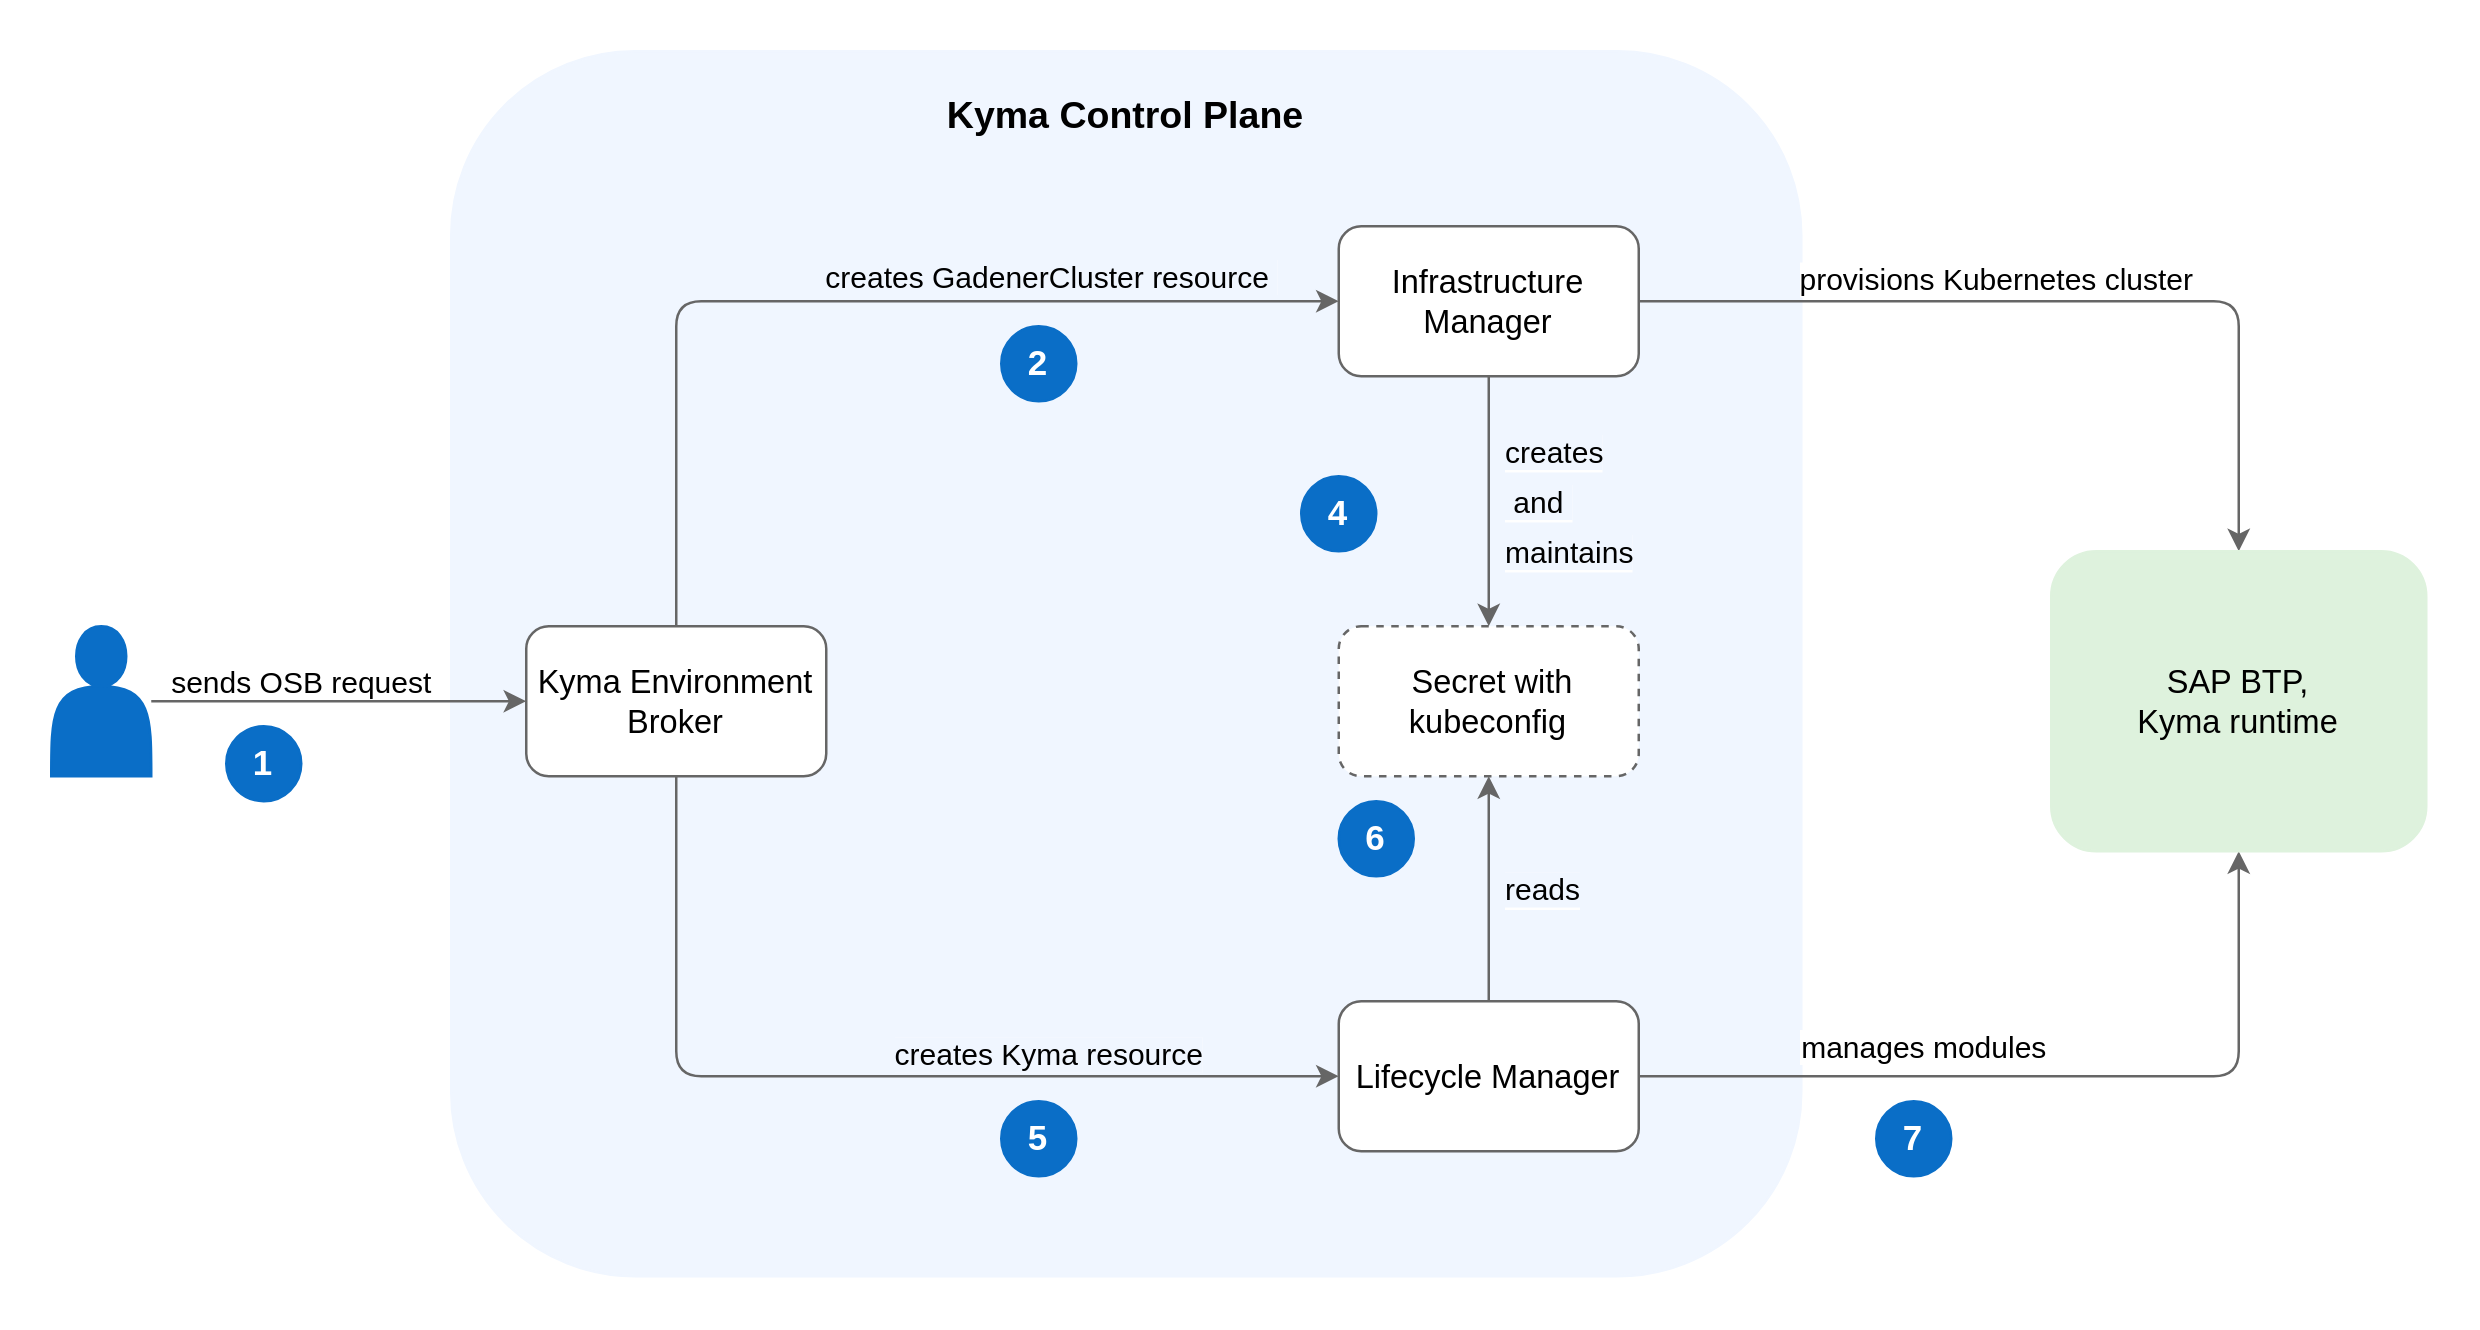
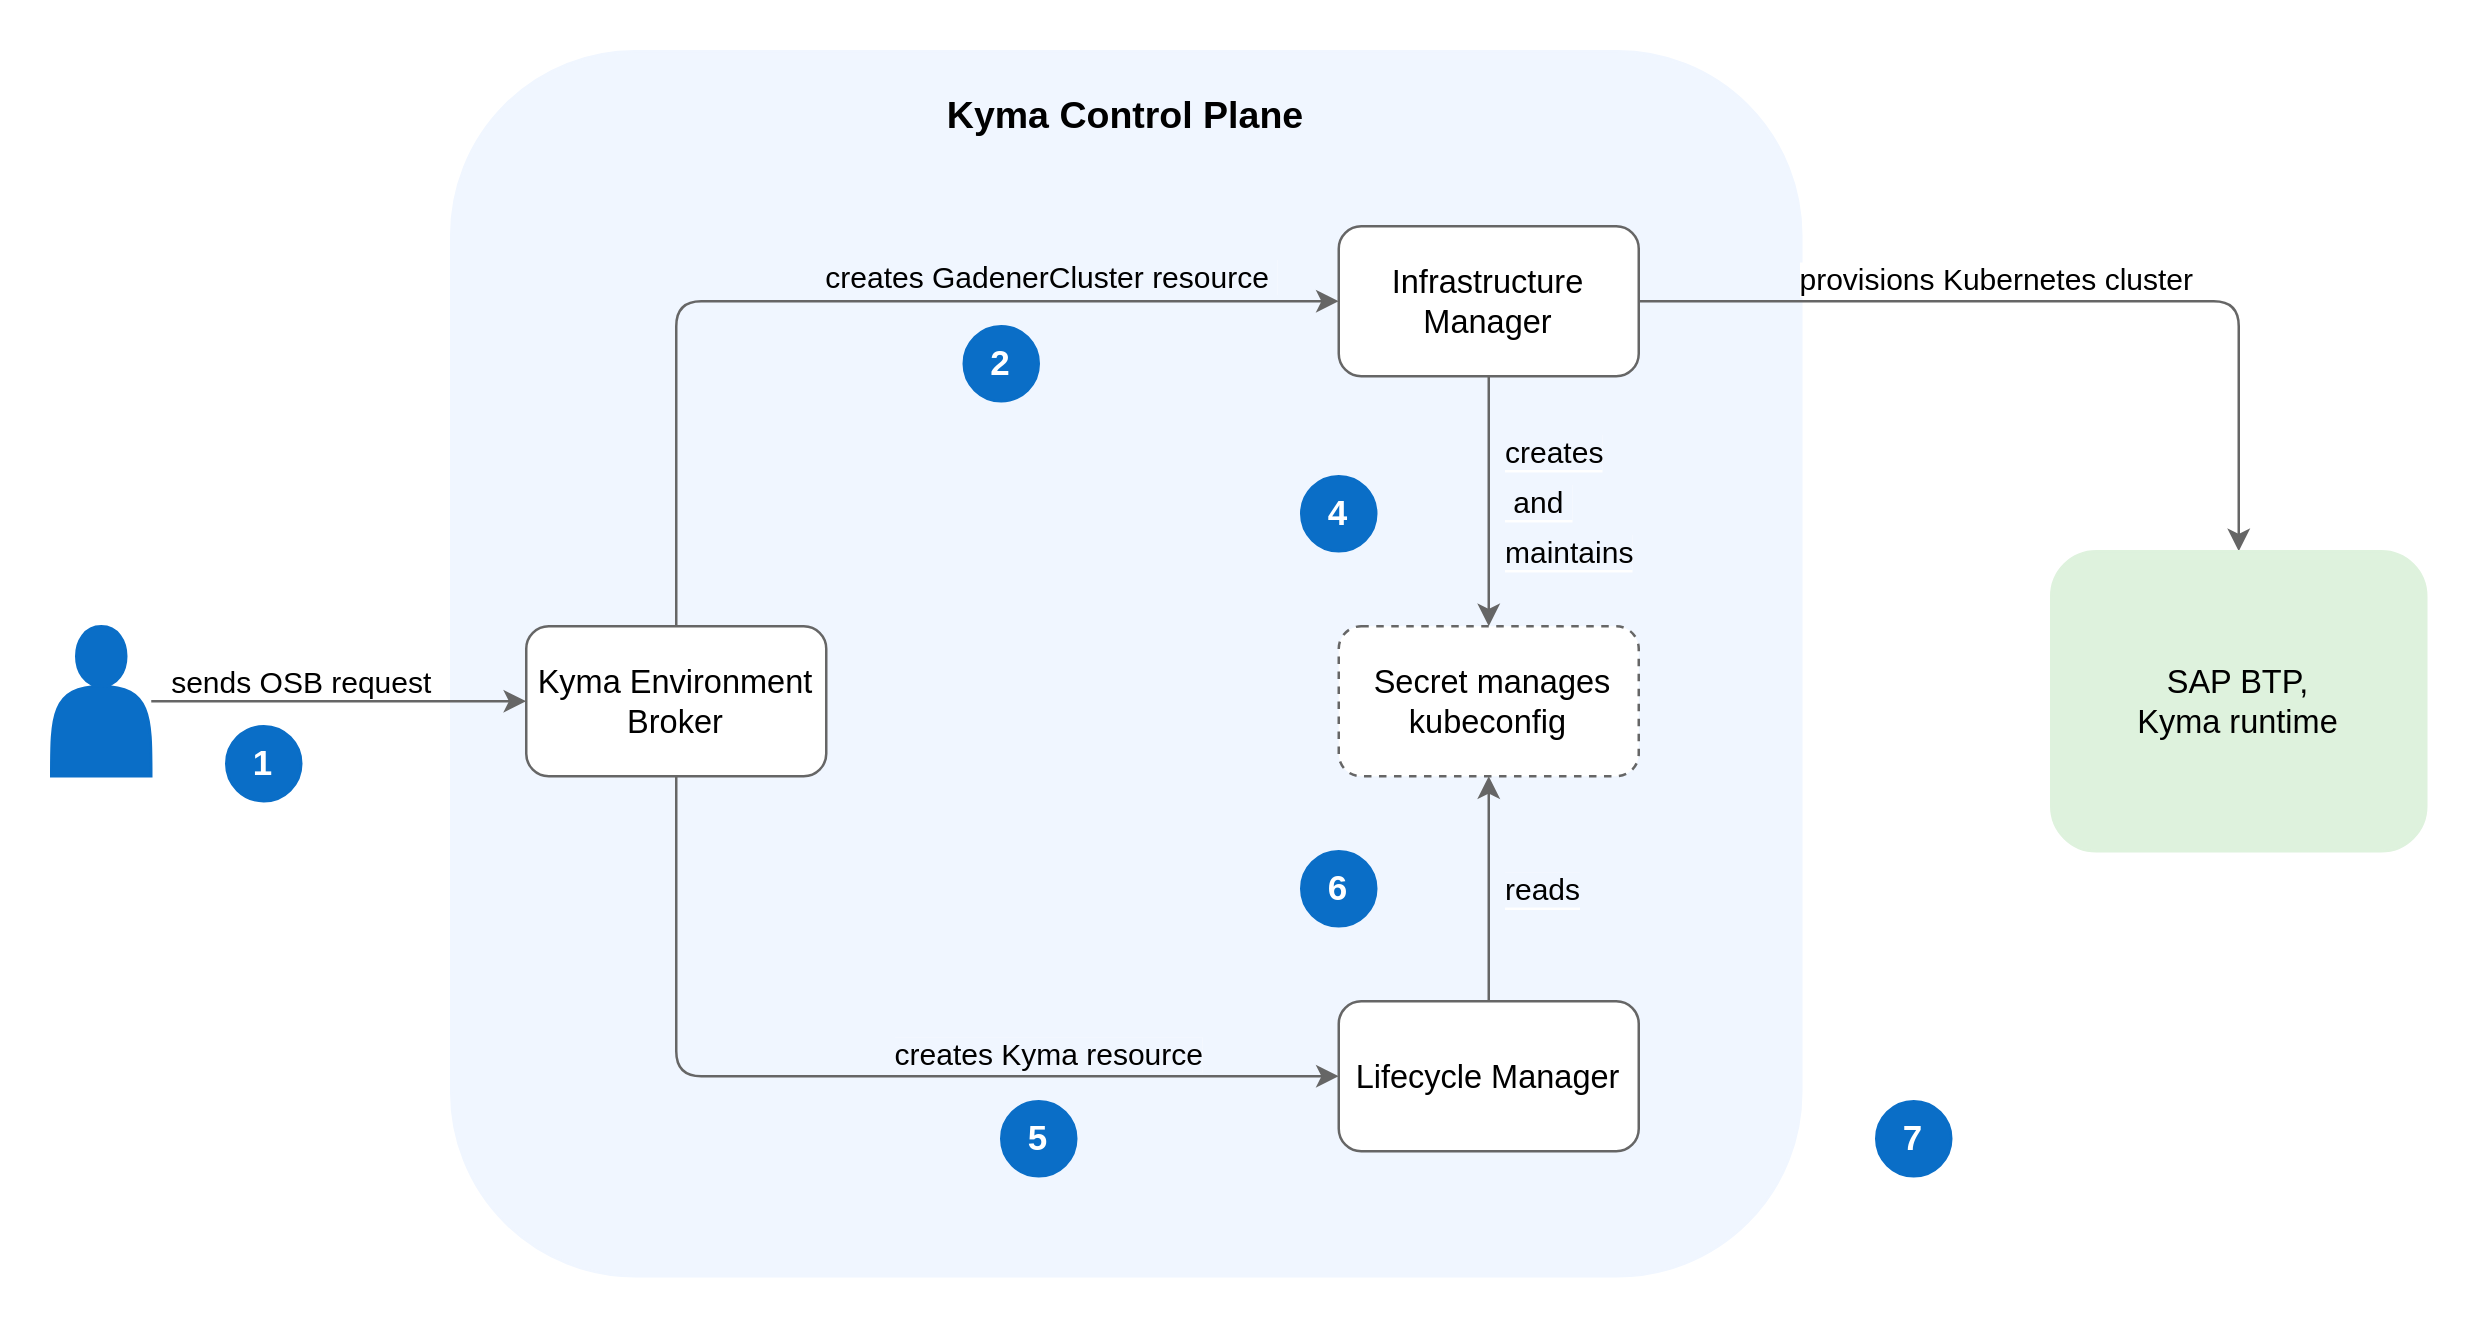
node "2": moved (1039, 364) -> (1001, 364)
node "Secret with kubeconfig": label "Secret with kubeconfig" -> "Secret manages kubeconfig"
node "6": moved (1376, 839) -> (1339, 889)
edge "Lifecycle Manager" -> "SAP BTP, Kyma runtime": removed, label "manages modules"
